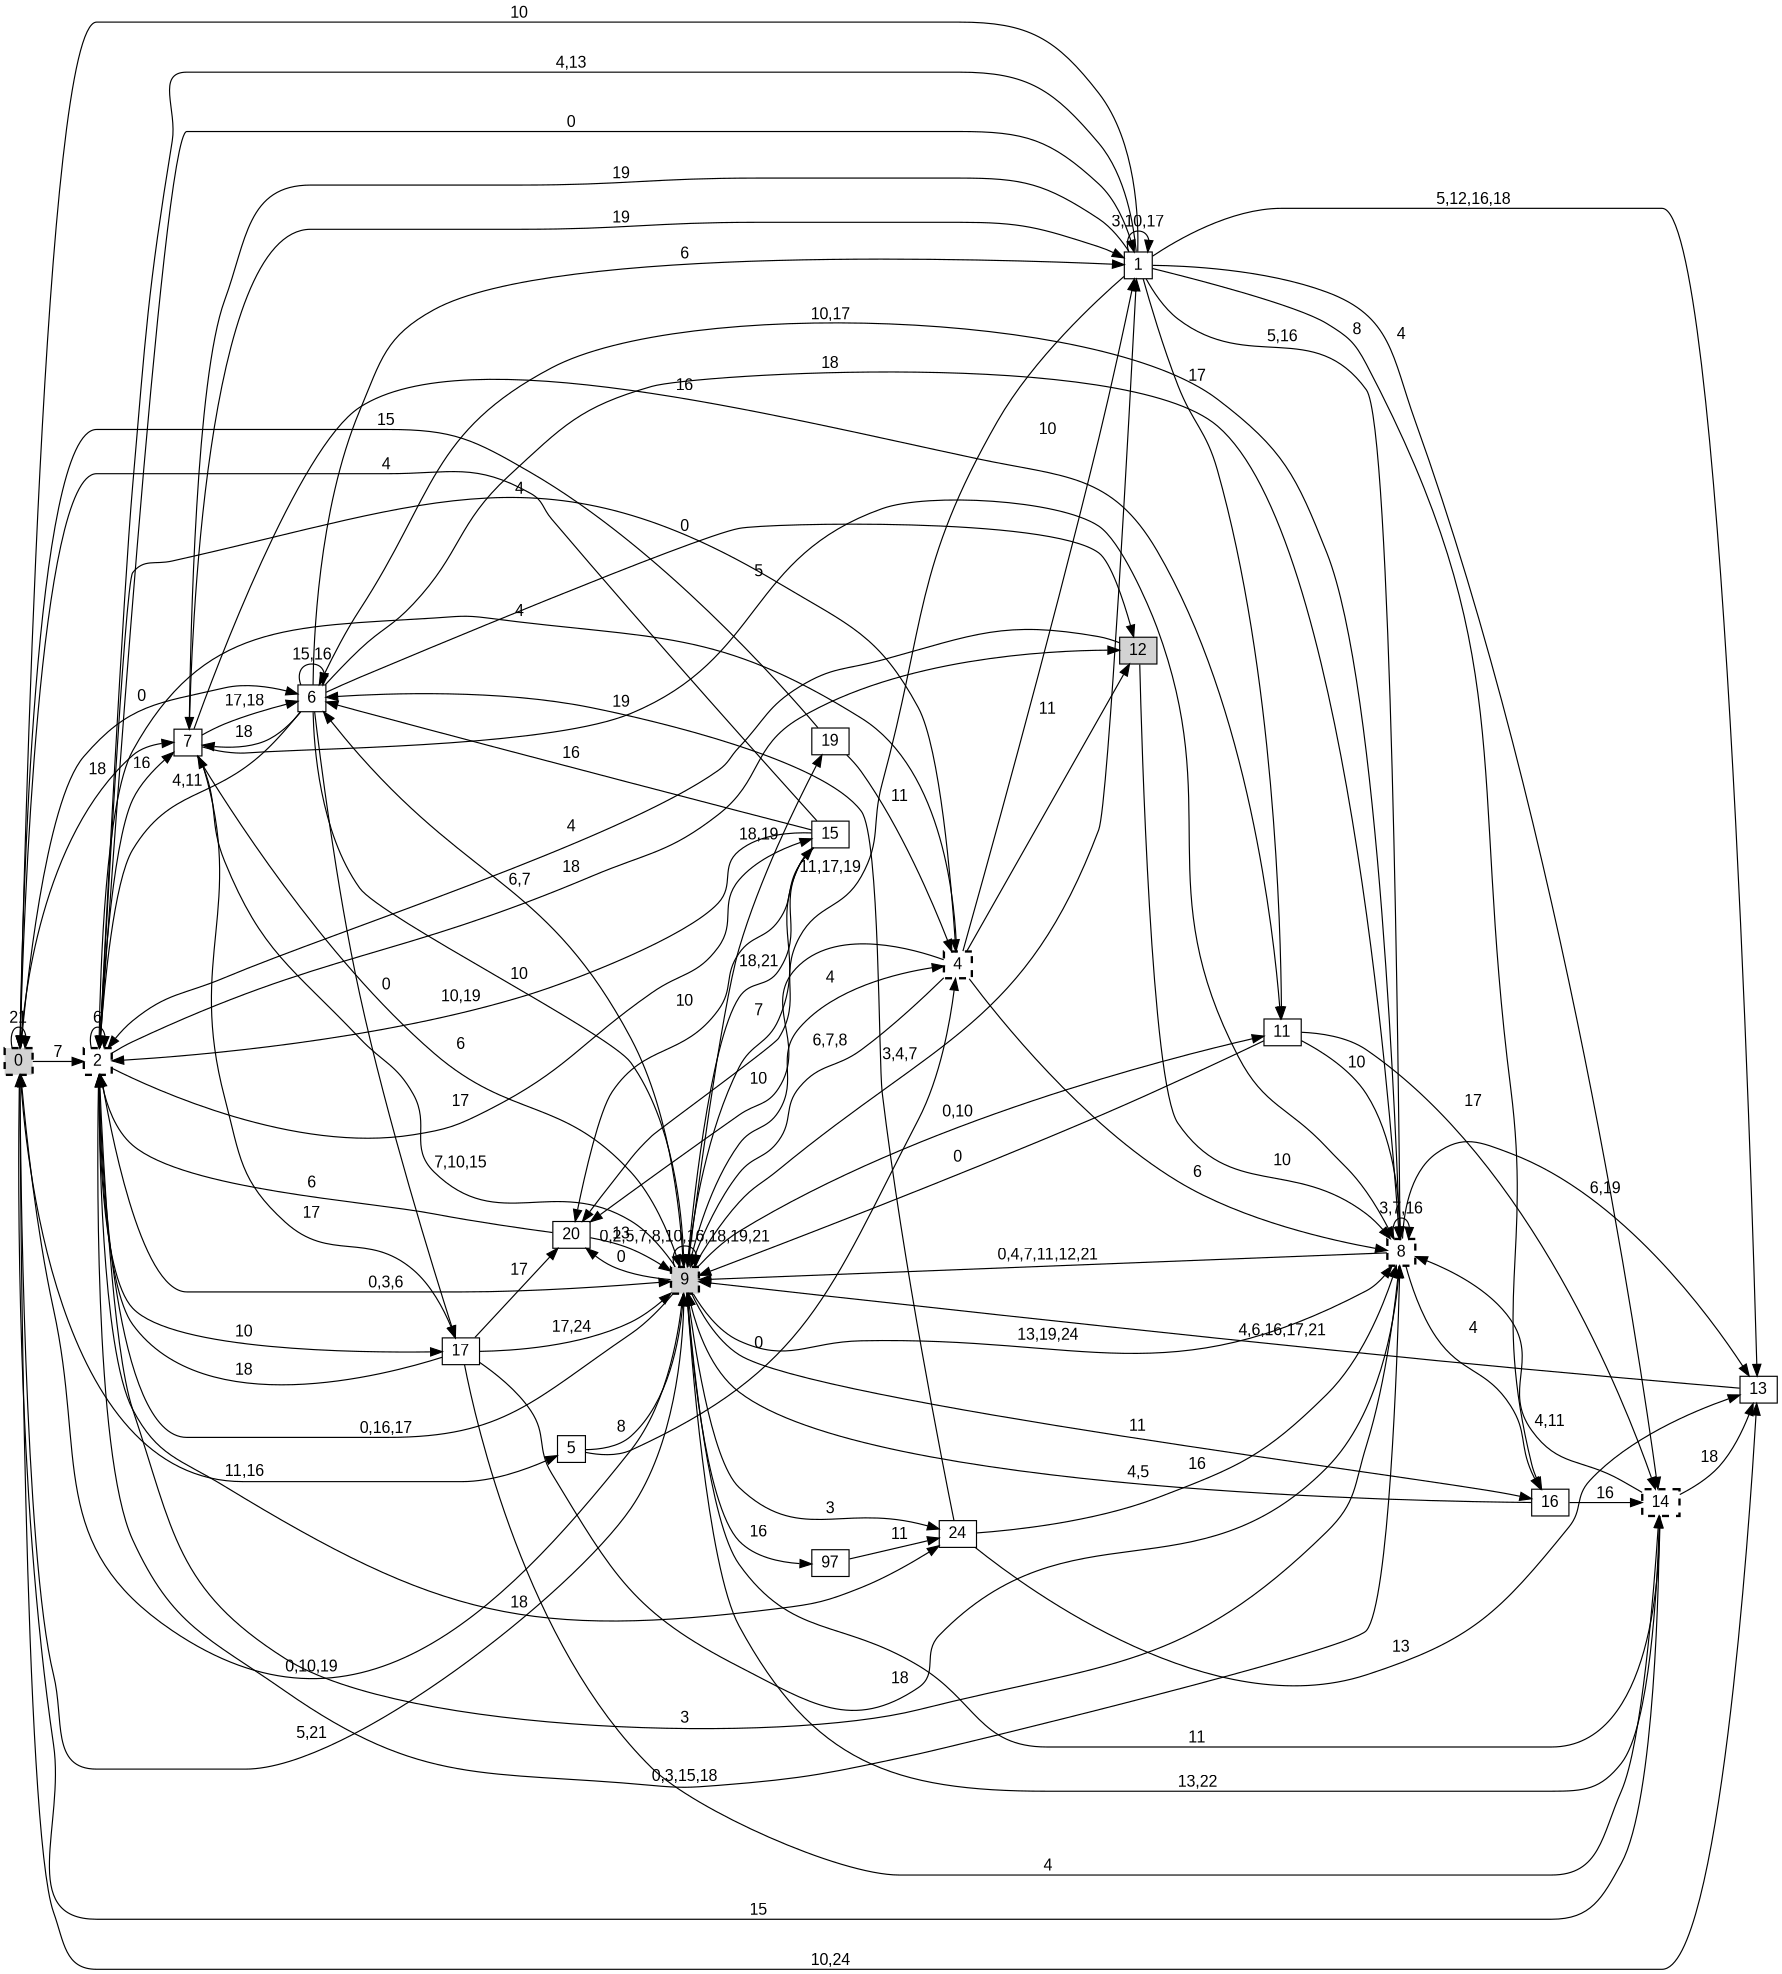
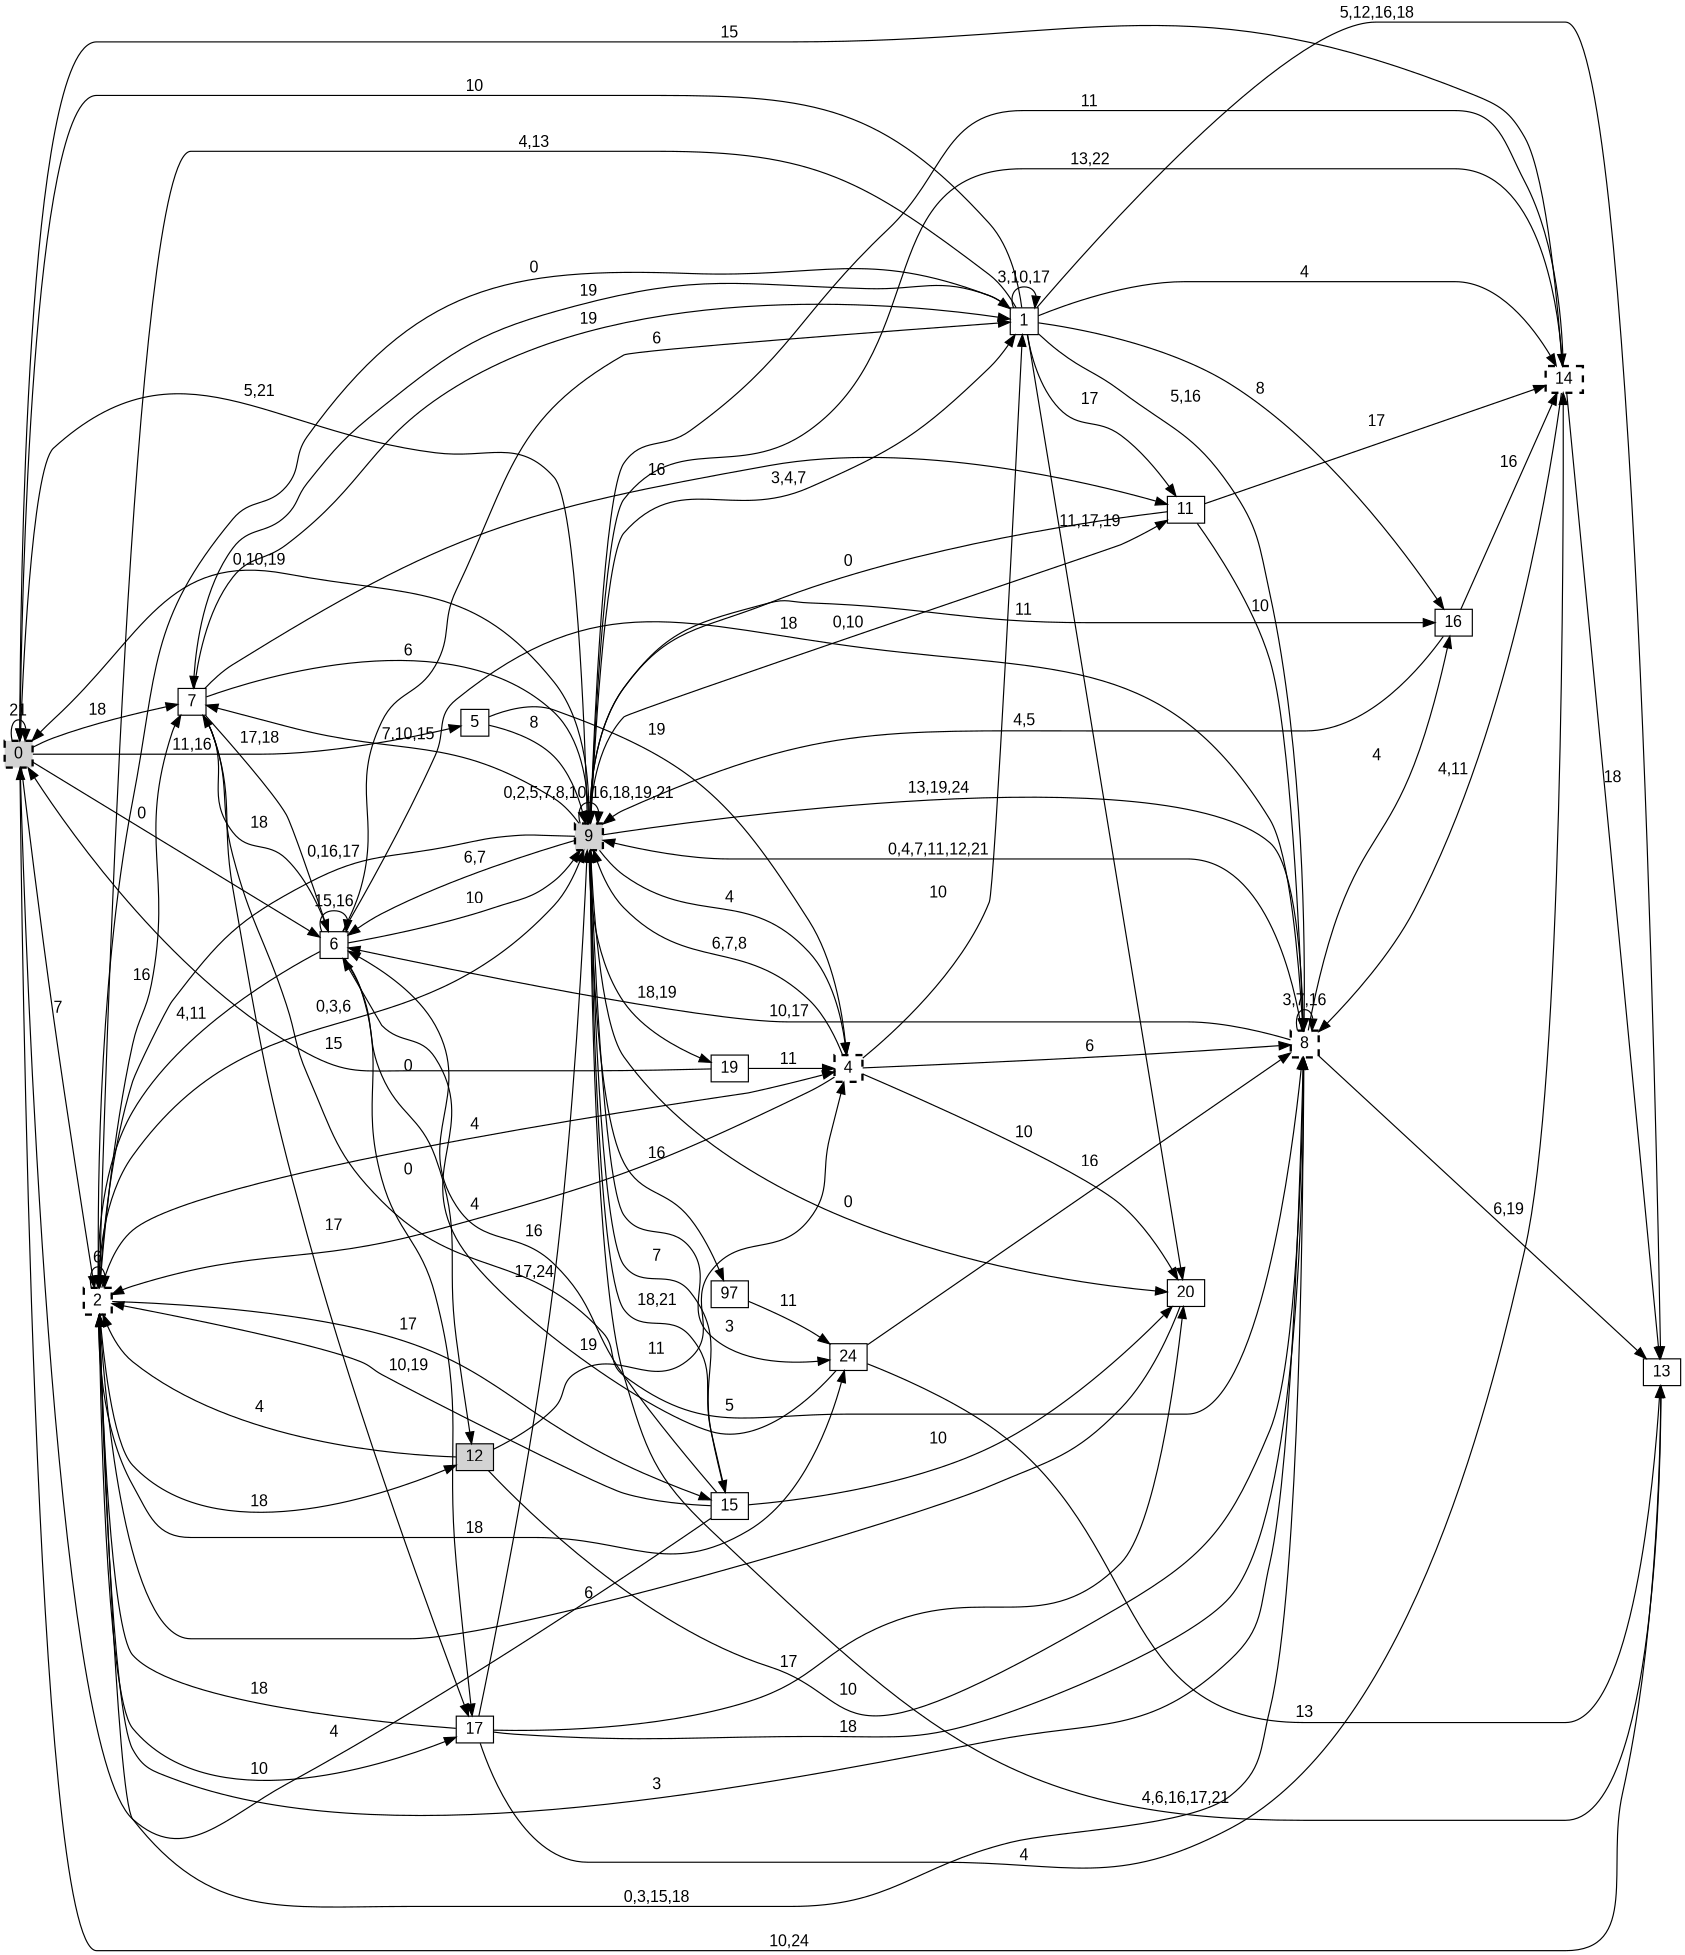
edge "4" -> "12": reversed
edge "20" -> "9": removed, label "13"
edge "5" -> "4": label "0" -> "19"
